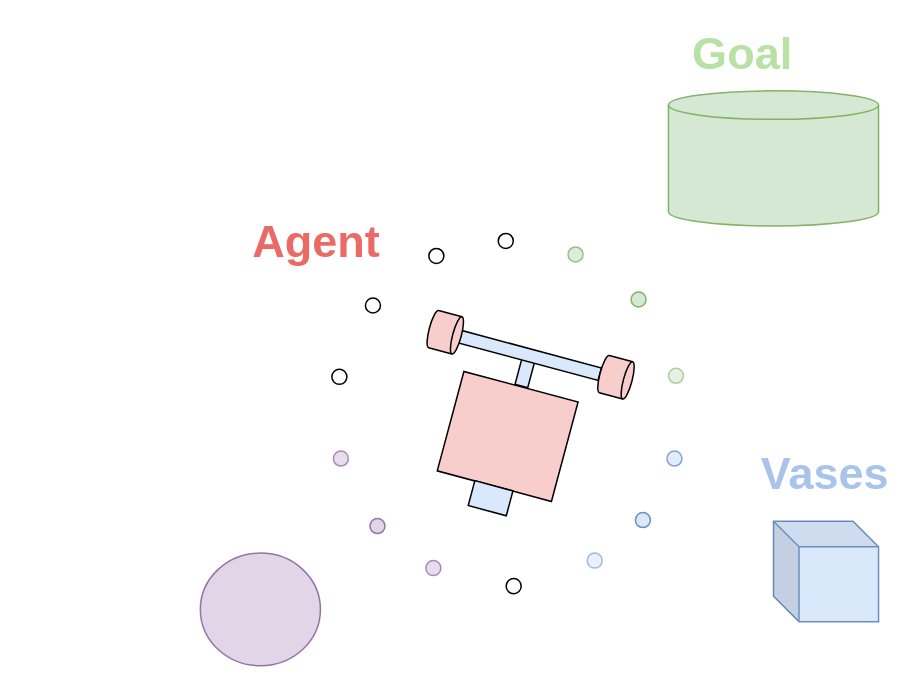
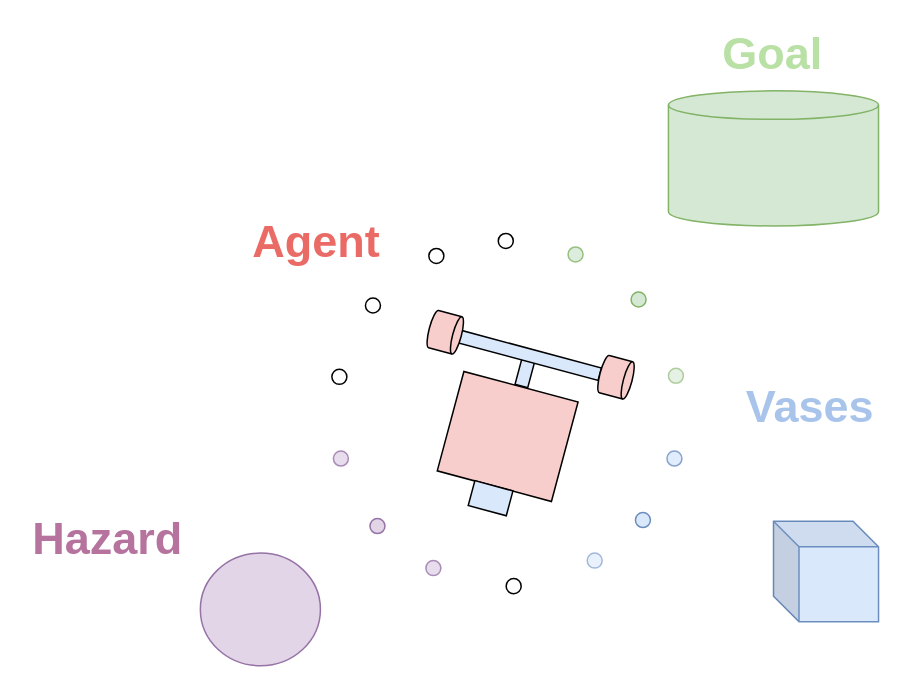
node "Goal": moved (743, 53) -> (773, 53)
node "Vases": moved (826, 473) -> (811, 406)
node "Hazard": added
